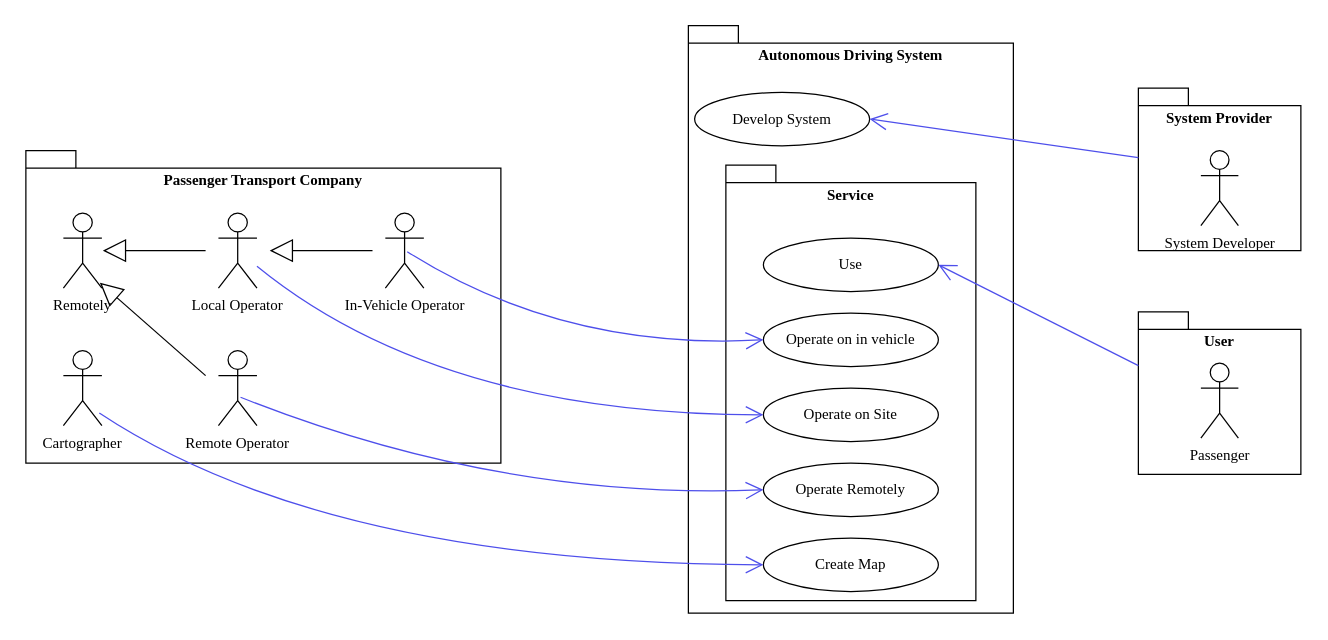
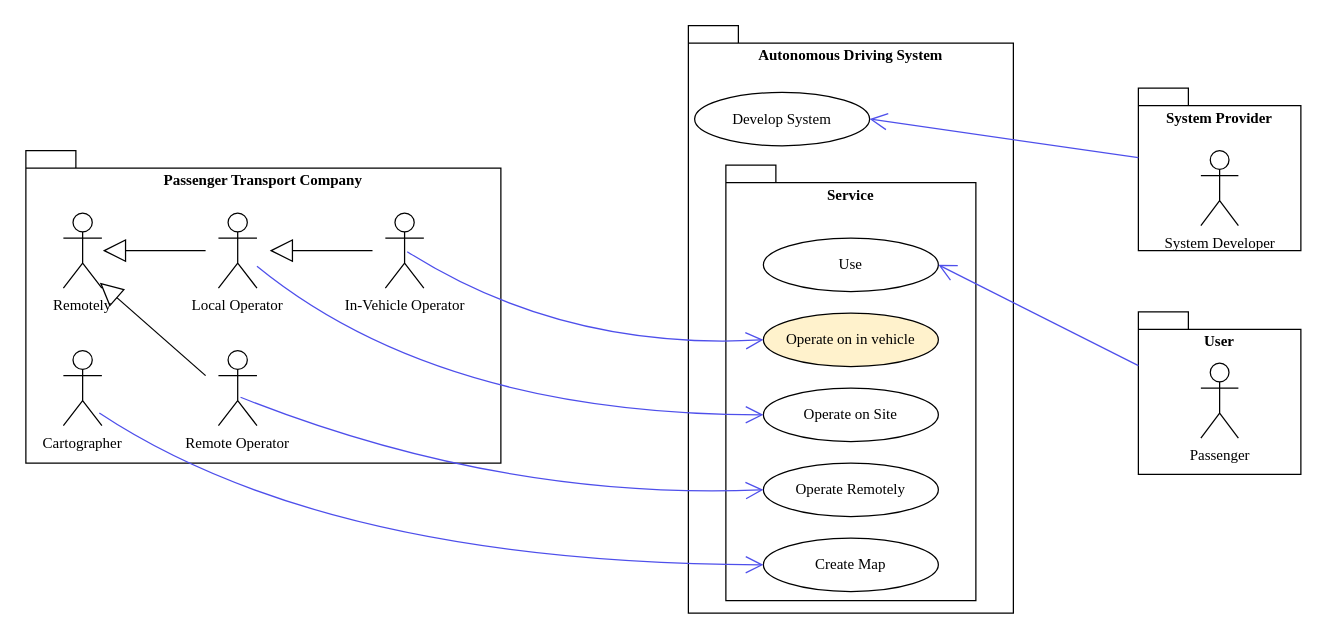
node "Operate on in vehicle": fillcolor #ffffff -> #fff2cc
